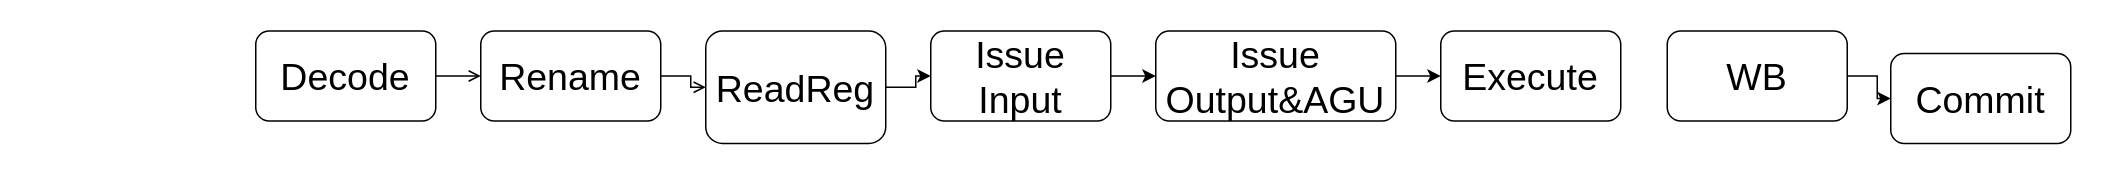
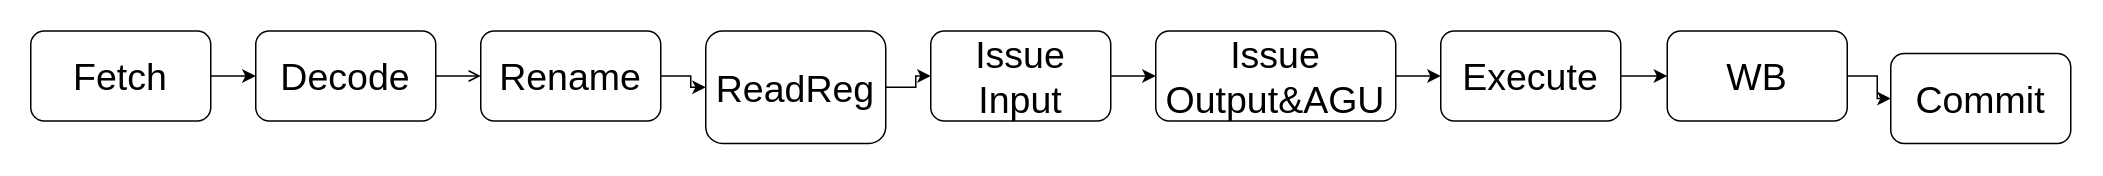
node "Fetch": added
edge "Fetch" -> "Decode": added
edge "Execute" -> "WB": added
edge "Rename" -> "ReadReg": arrowhead open -> classic
